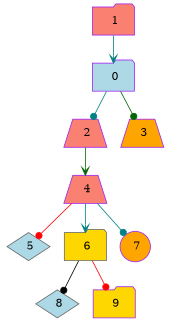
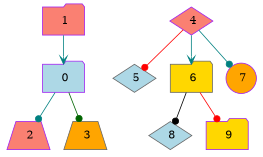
node "3": color purple -> gray40
edge "2" -> "4": removed
node "4": shape trapezium -> diamond
